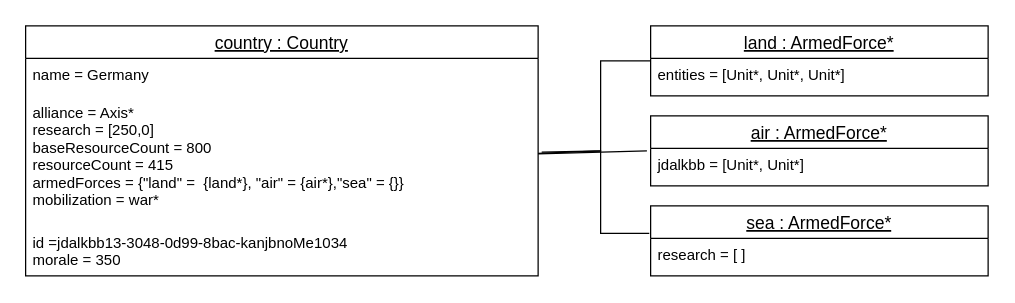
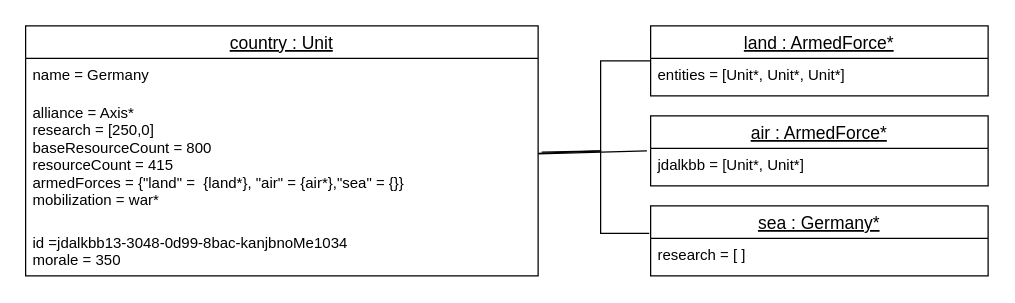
node "country : Country": label "country : Country" -> "country : Unit"
node "sea : ArmedForce*": label "sea : ArmedForce*" -> "sea : Germany*"
